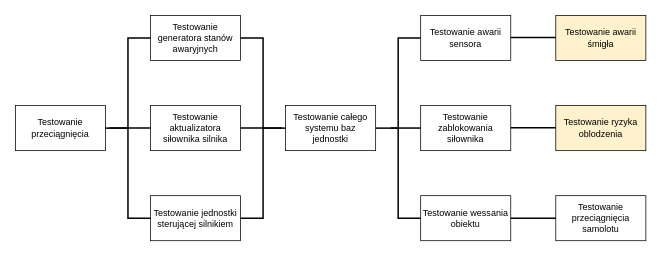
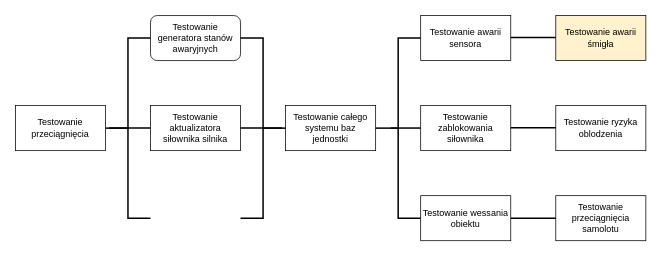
node "Testowanie generatora stanów awaryjnych": shape rectangle -> rounded rectangle
node "Testowanie ryzyka oblodzenia": fillcolor #fff2cc -> #ffffff
node "Testowanie jednostki sterującej silnikiem": removed
